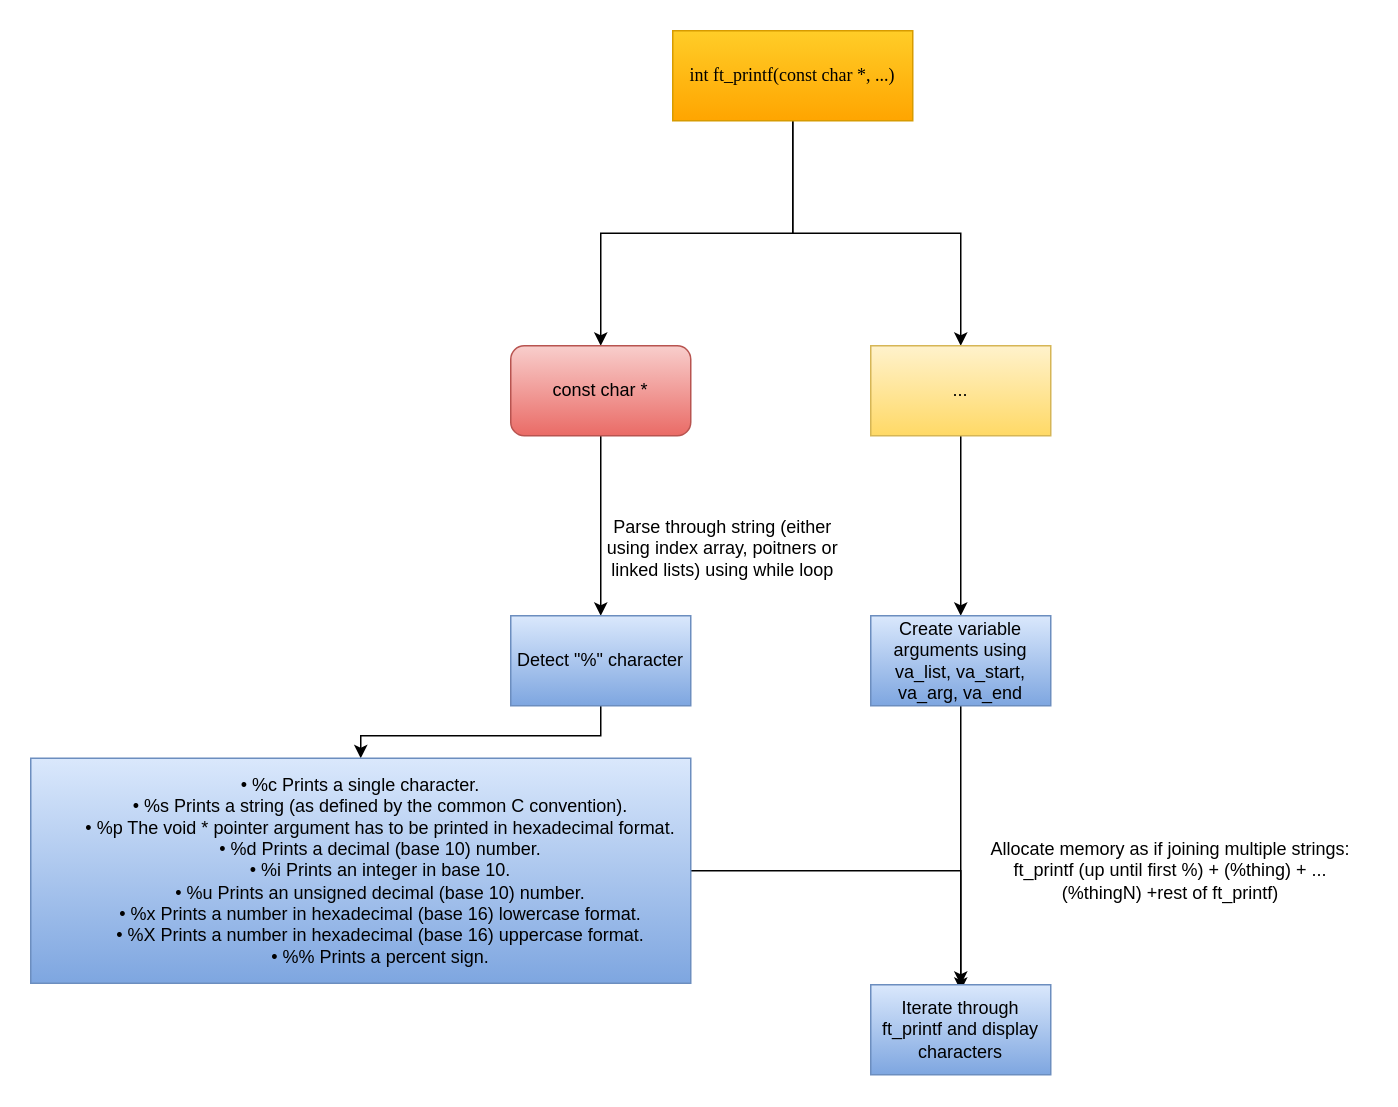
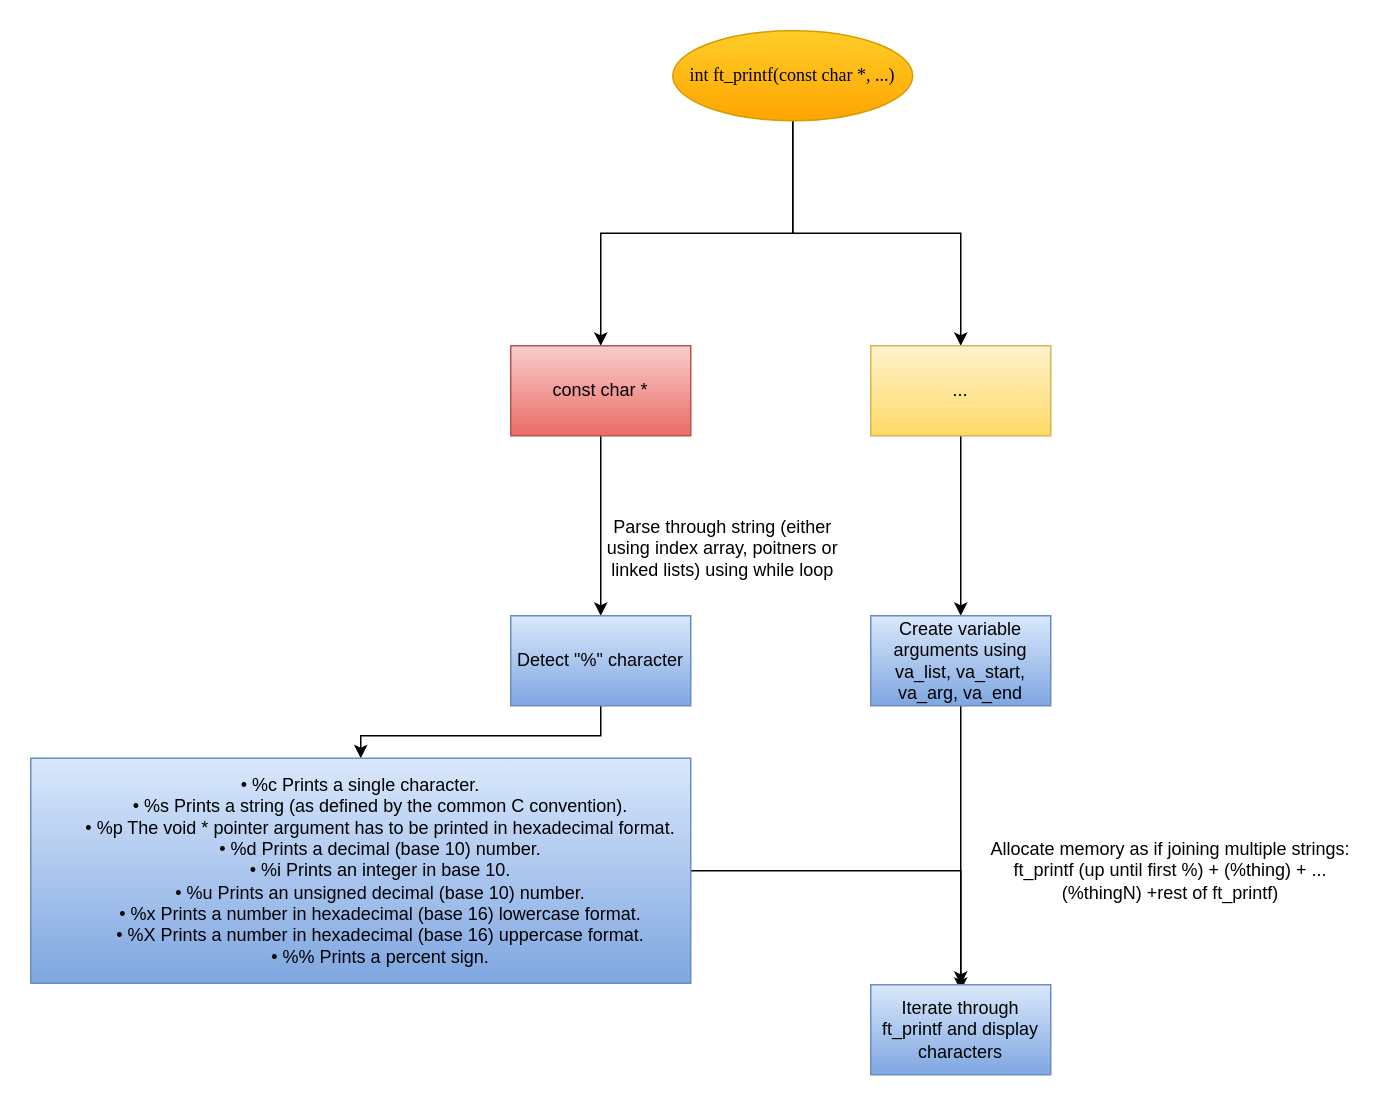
node "int ft_printf(const char *, ...)": shape rectangle -> ellipse
node "const char *": shape rounded rectangle -> rectangle
